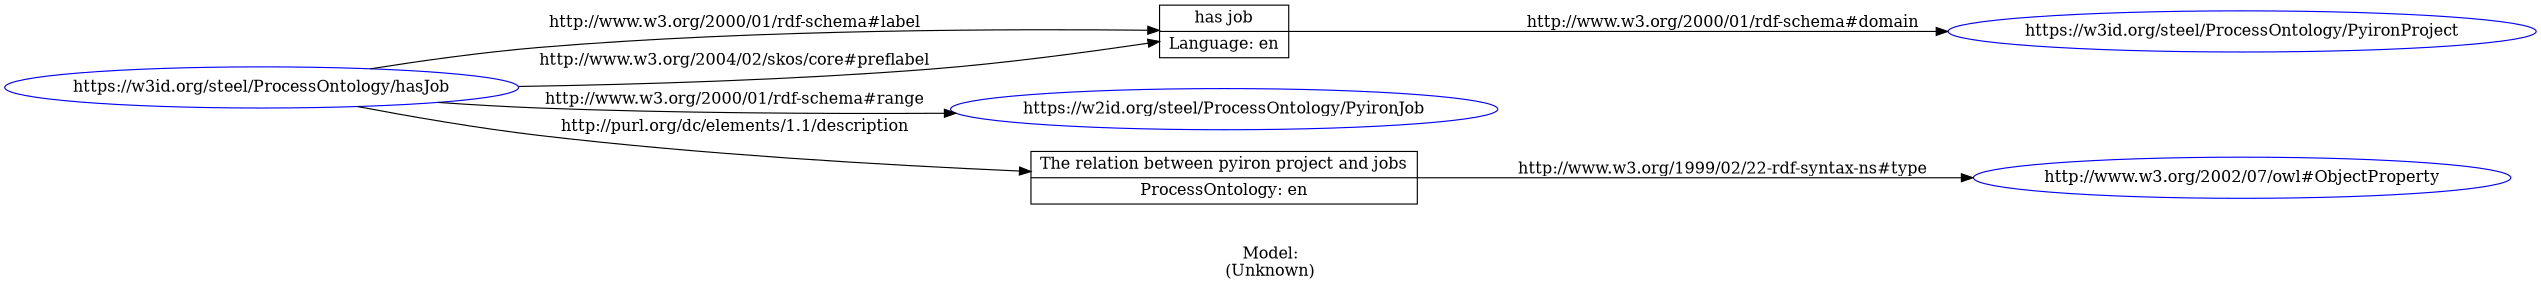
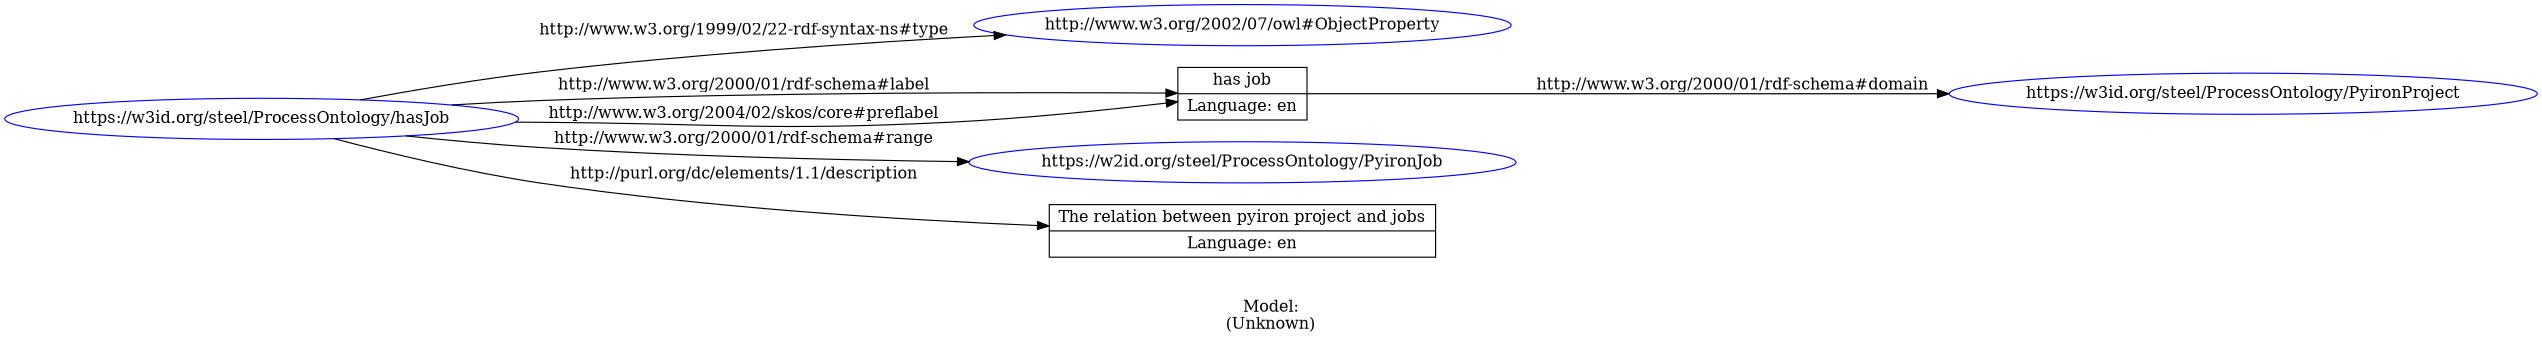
edge "The relation between pyiron project and jobs" -> "http://www.w3.org/2002/07/owl#ObjectProperty": now "https://w3id.org/steel/ProcessOntology/hasJob" -> "http://www.w3.org/2002/07/owl#ObjectProperty"
node "The relation between pyiron project and jobs": text "ProcessOntology: en" -> "Language: en"
